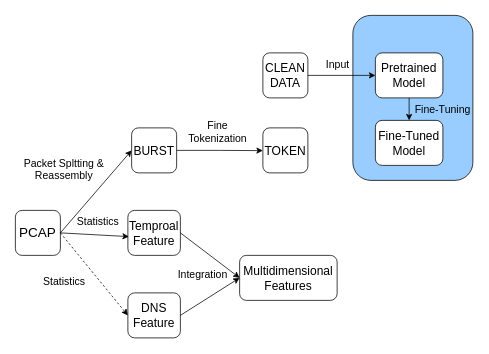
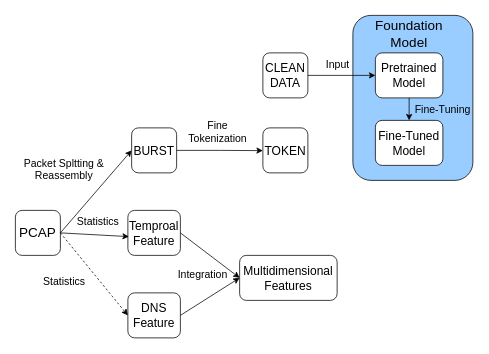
node "Foundation Model": added
